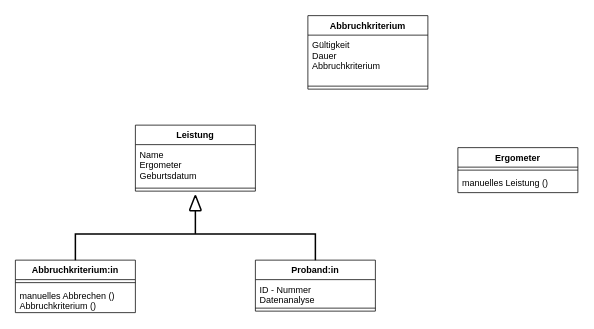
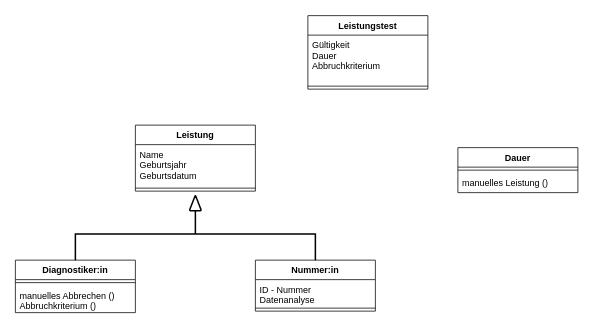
node "Abbruchkriterium": label "Abbruchkriterium" -> "Leistungstest"
node "Name Ergometer Geburtsdatum": label "Name Ergometer Geburtsdatum" -> "Name Geburtsjahr Geburtsdatum"
node "Ergometer": label "Ergometer" -> "Dauer"
node "Abbruchkriterium:in": label "Abbruchkriterium:in" -> "Diagnostiker:in"
node "Proband:in": label "Proband:in" -> "Nummer:in"
